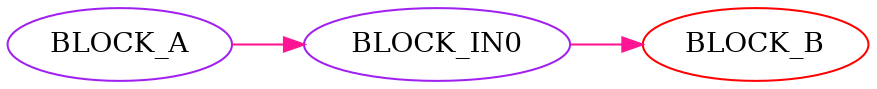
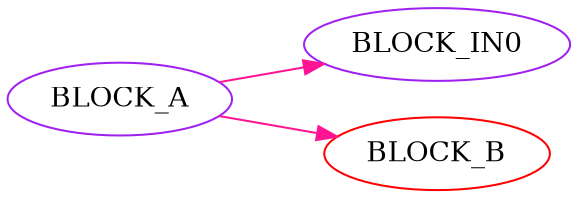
edge "BLOCK_IN0" -> "BLOCK_B": now "BLOCK_A" -> "BLOCK_B"
